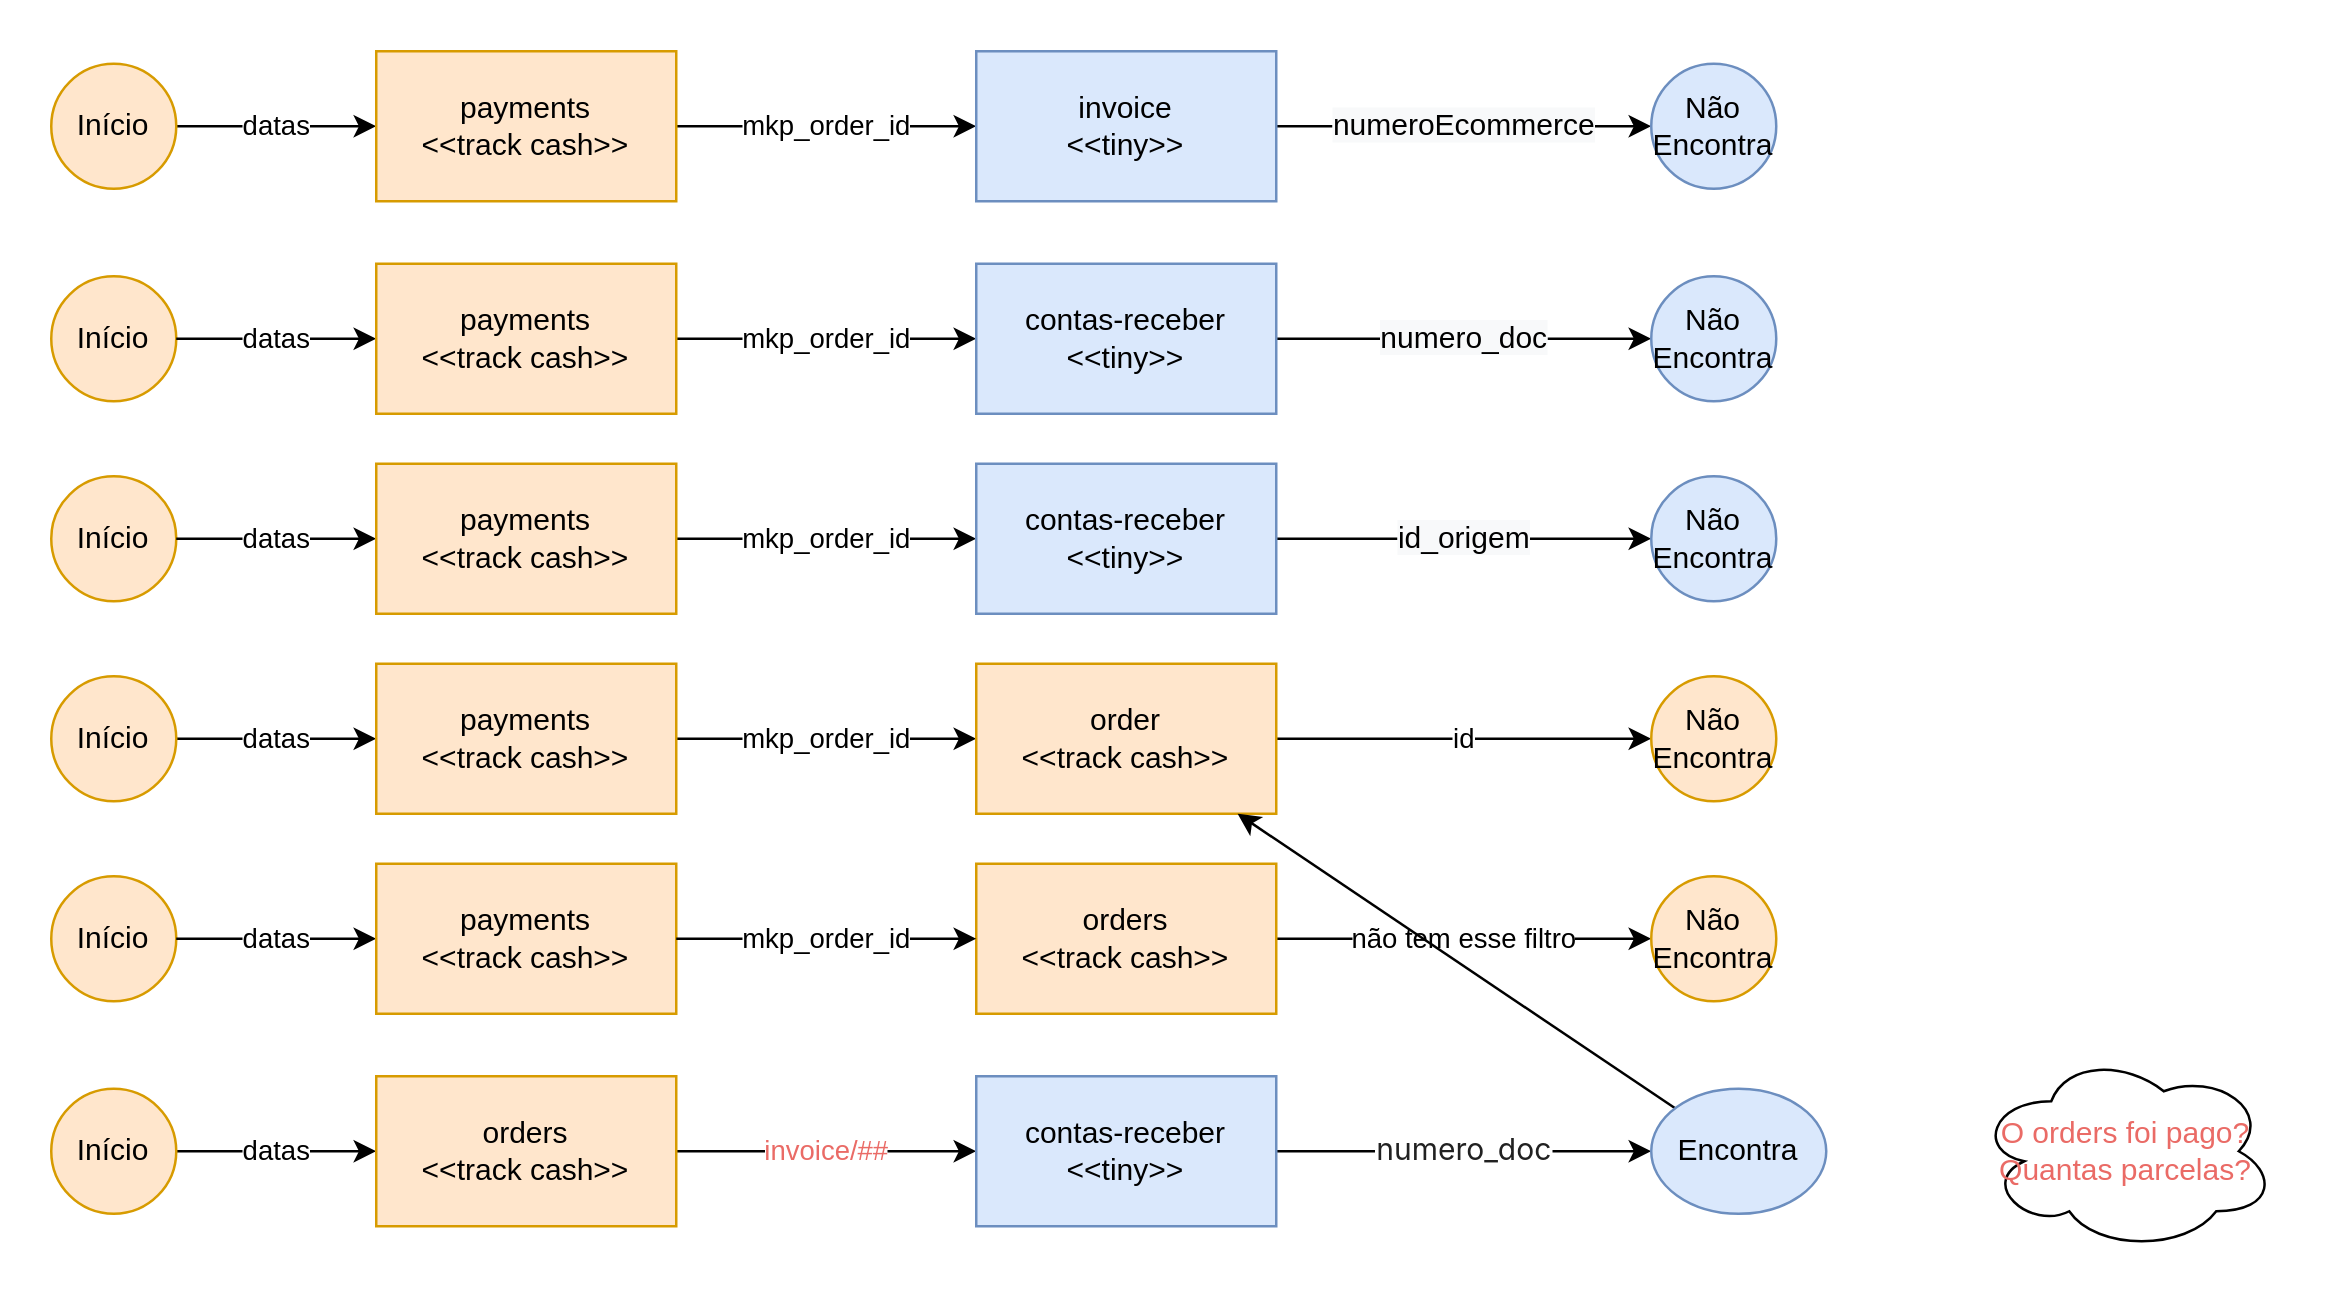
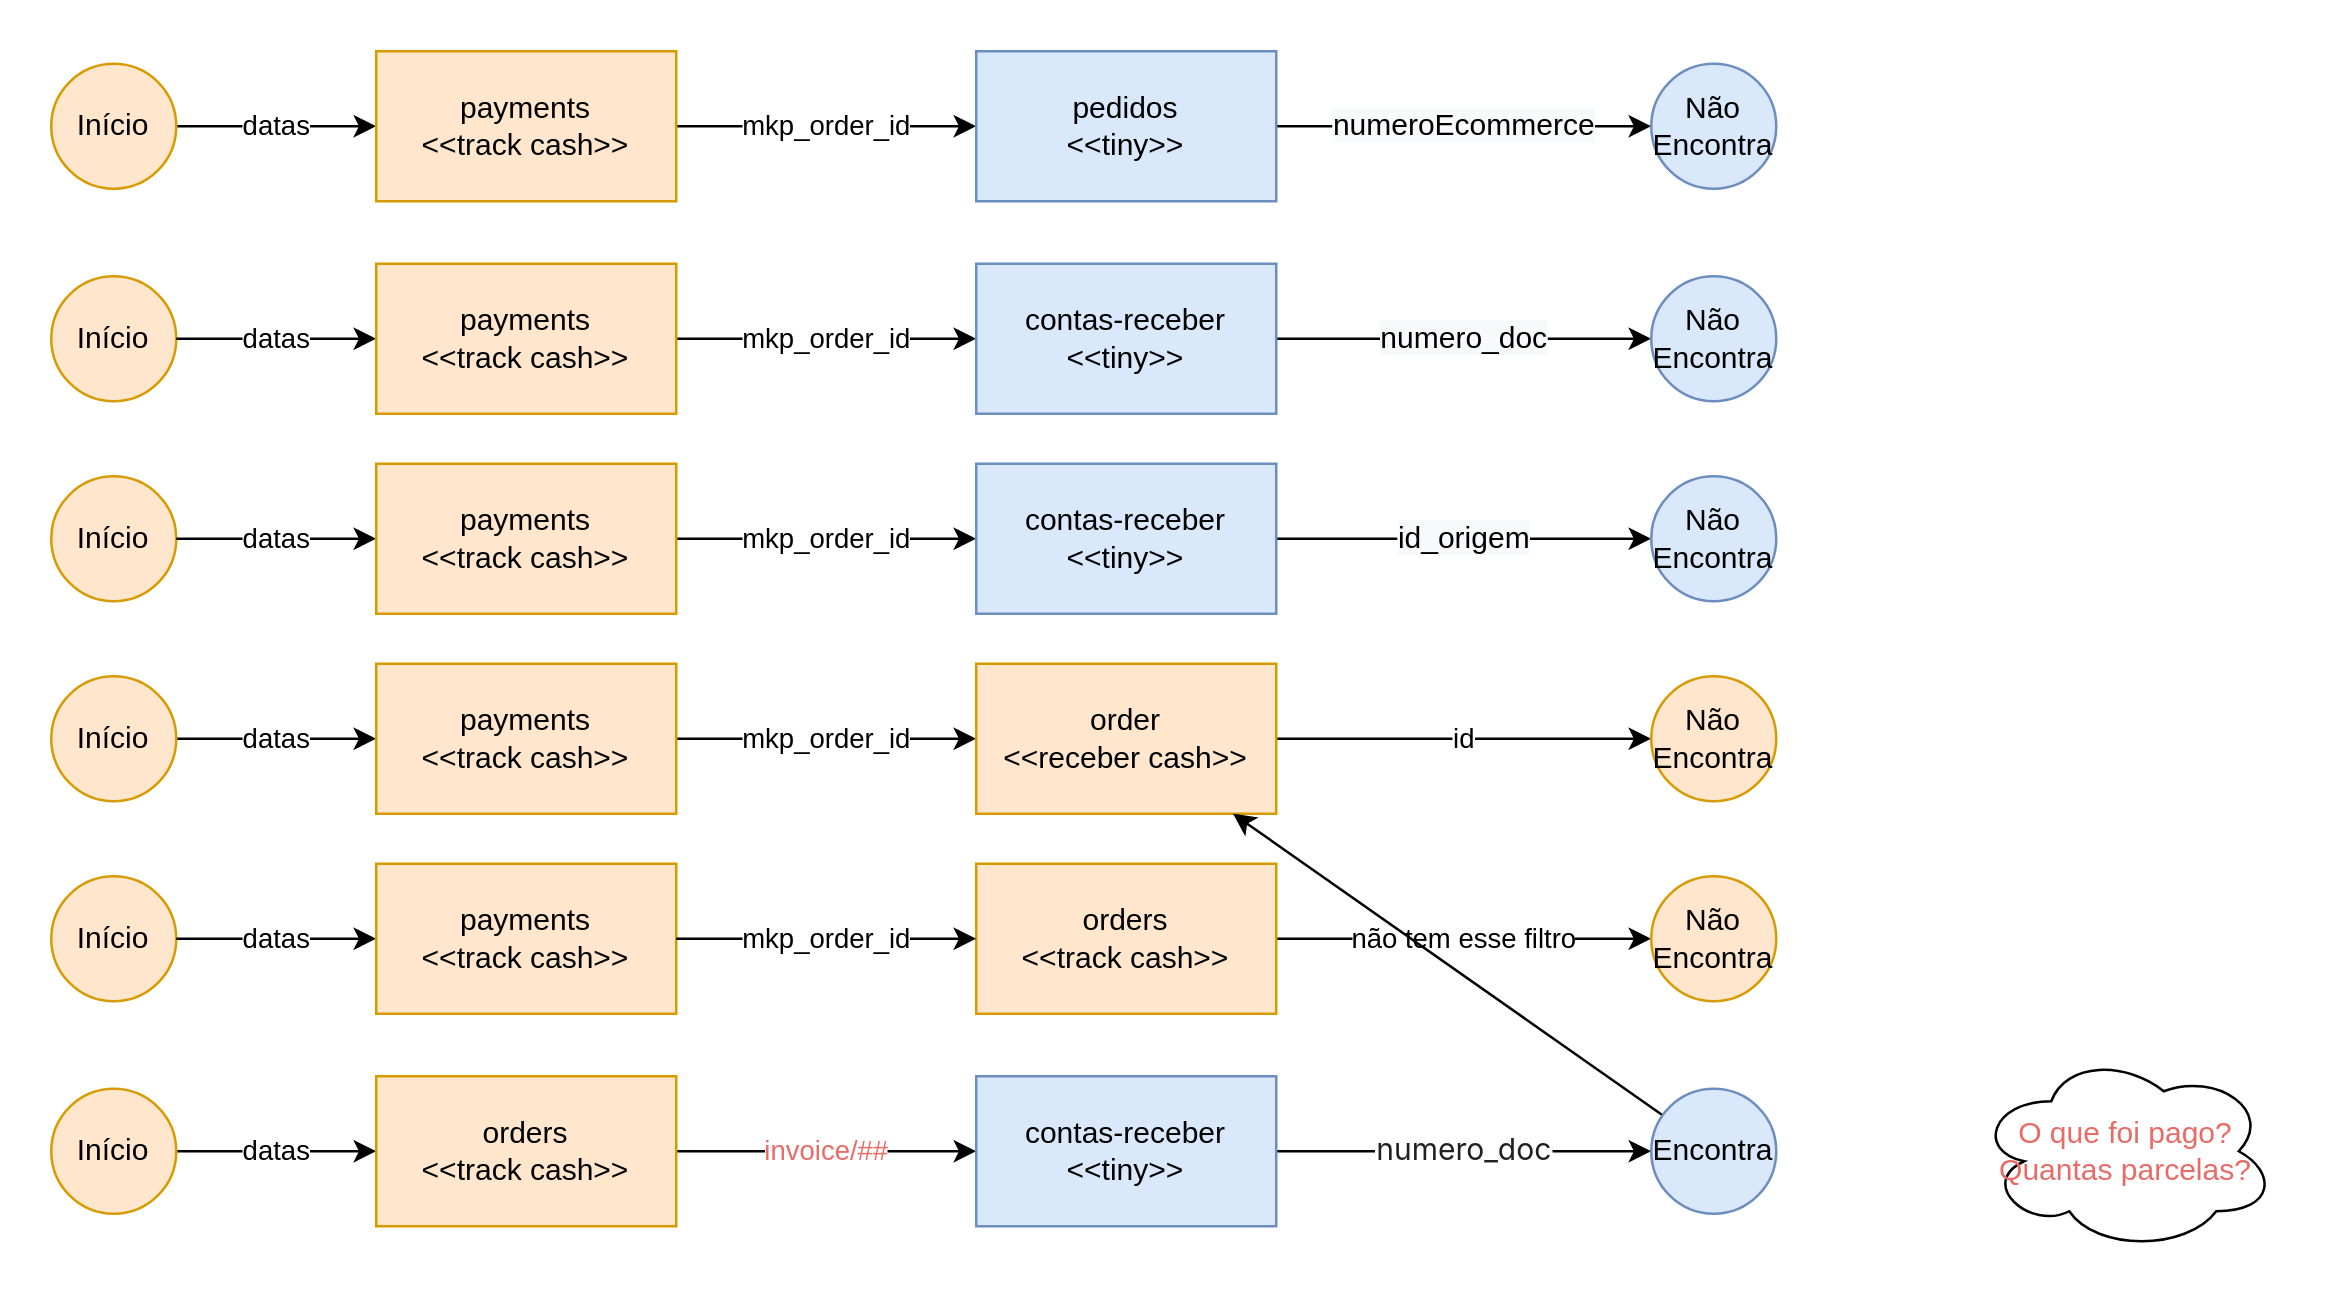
node "invoice <<tiny>>": label "invoice <<tiny>>" -> "pedidos <<tiny>>"
node "order <<track cash>>": label "order <<track cash>>" -> "order <<receber cash>>"
node "Encontra": size 175x125 -> 125x125
node "O orders foi pago? Quantas parcelas?": label "O orders foi pago? Quantas parcelas?" -> "O que foi pago? Quantas parcelas?"
